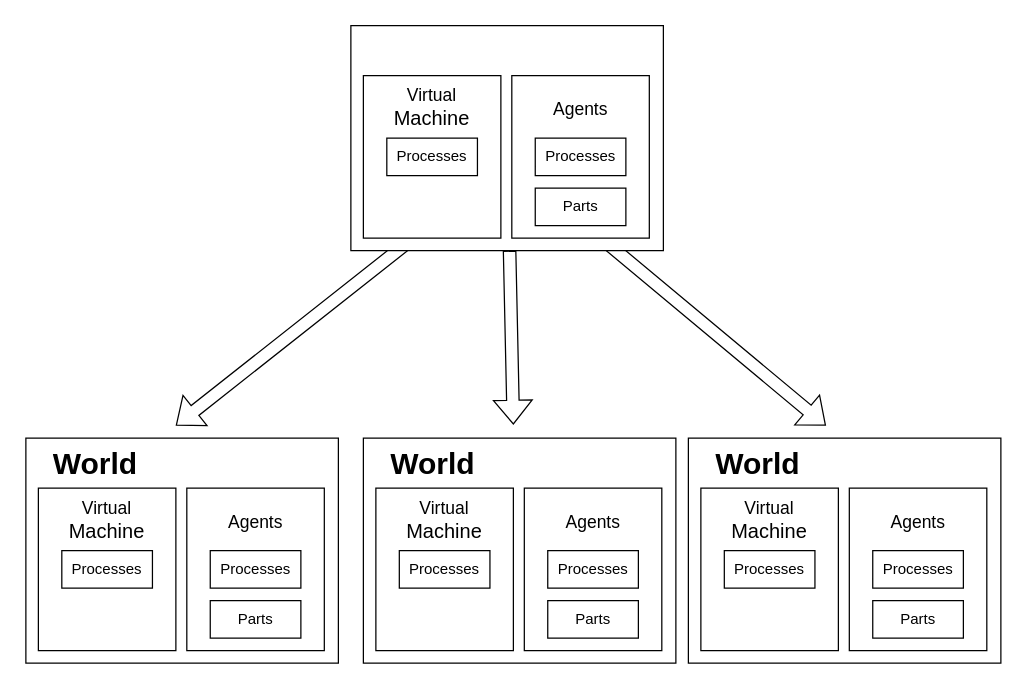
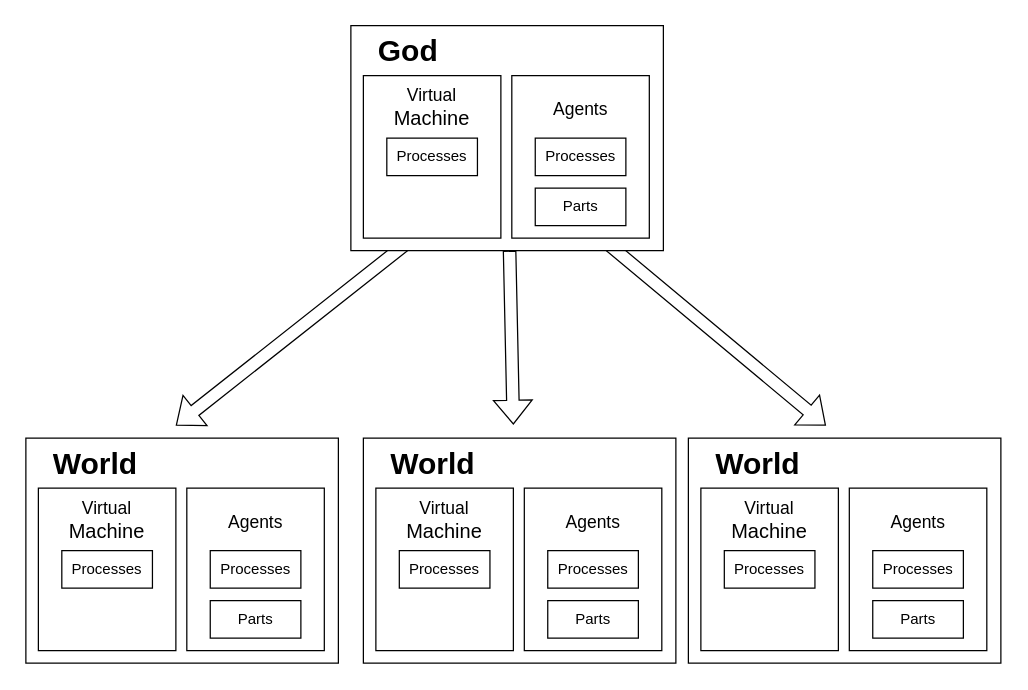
node "God": added
